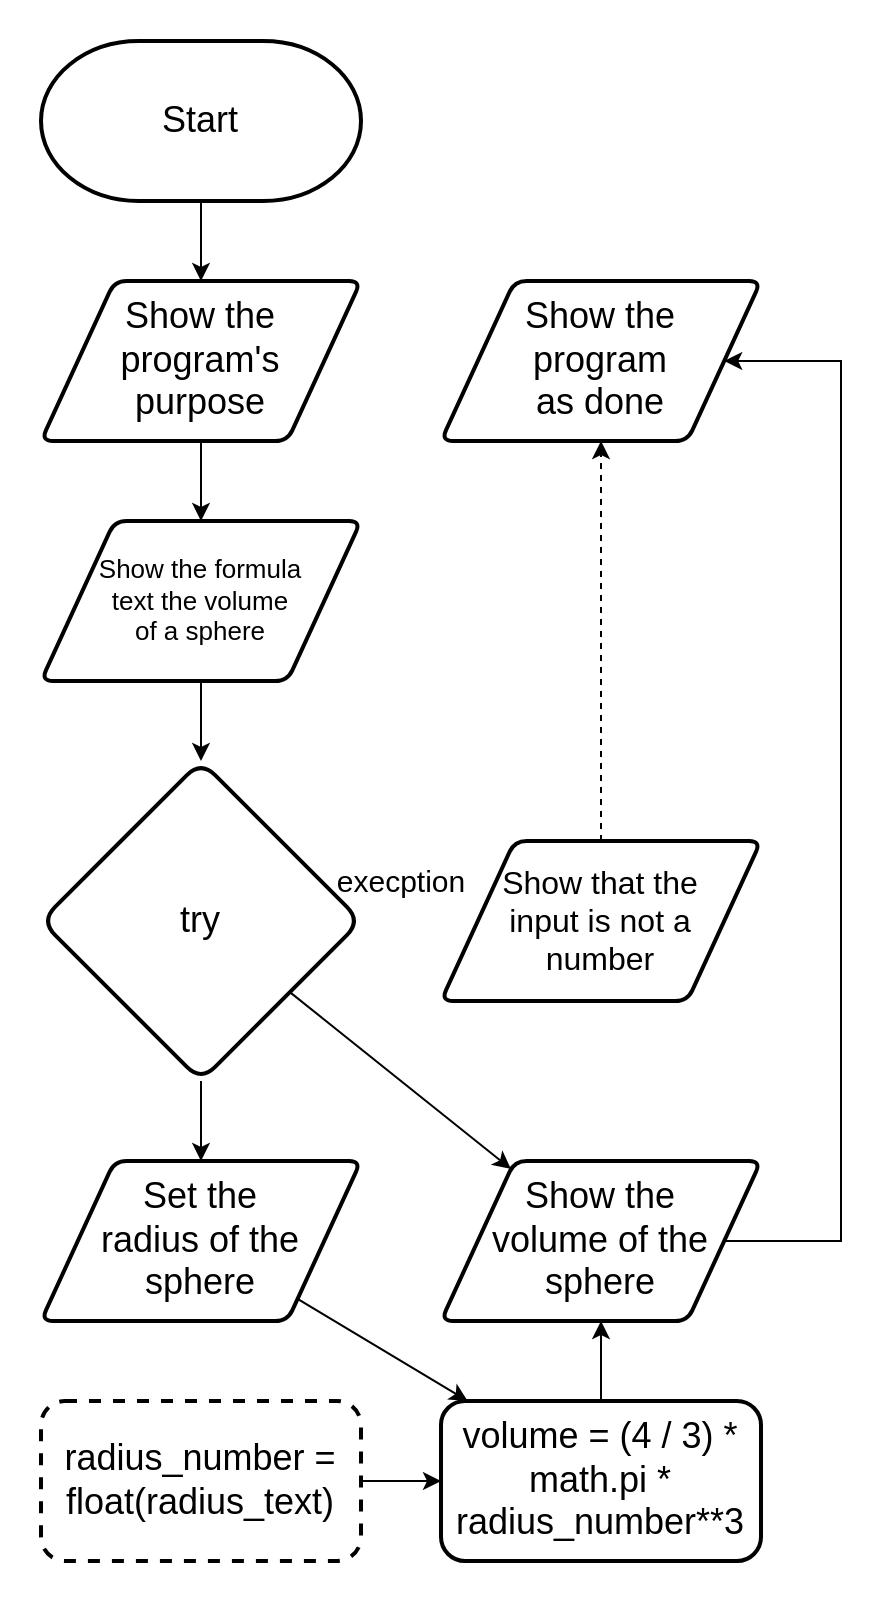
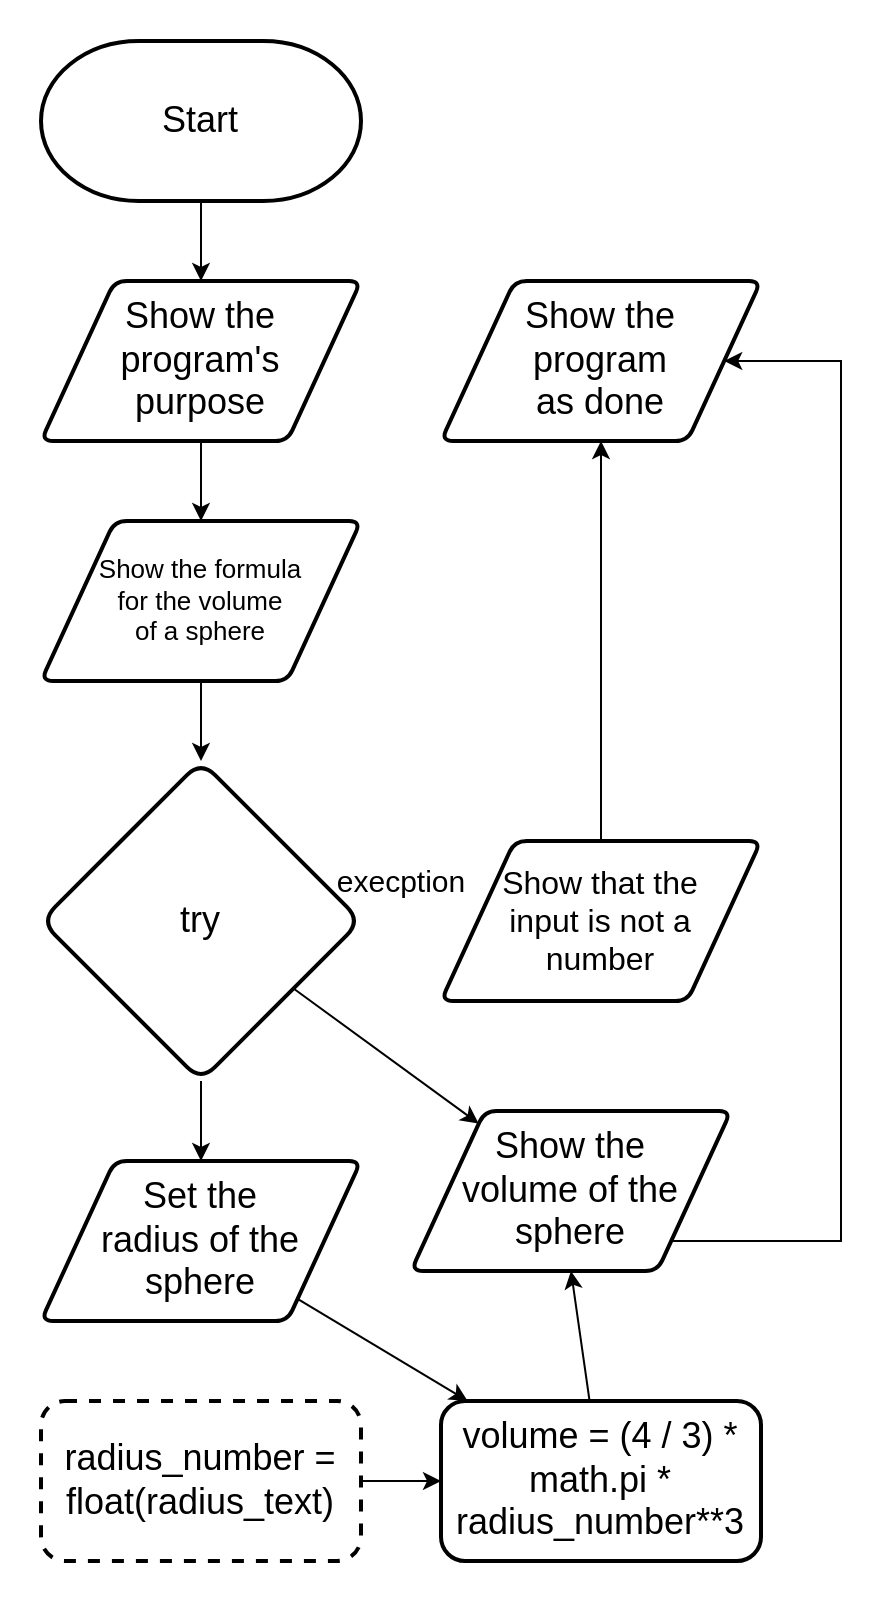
node "Show the formula text the volume of a sphere": label "Show the formula text the volume of a sphere" -> "Show the formula for the volume of a sphere"
edge "Show that the input is not a number" -> "Show the program as done": style dashed -> solid
node "Show thevolume of the sphere": moved (601, 1241) -> (571, 1191)
